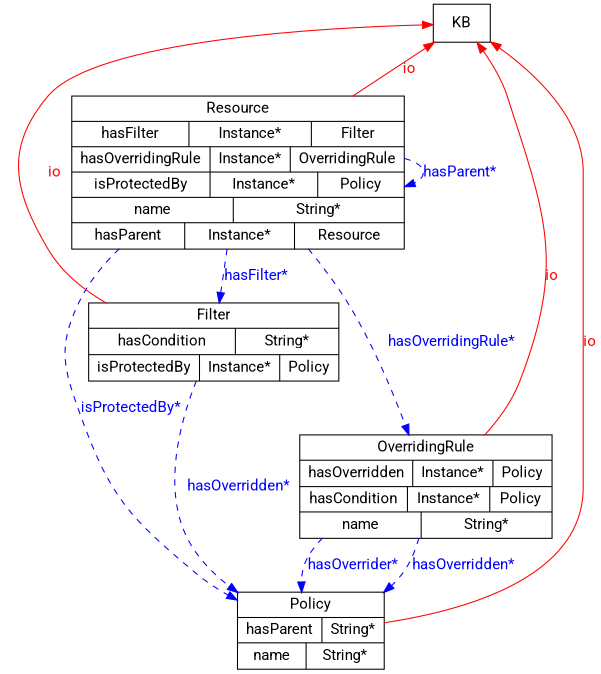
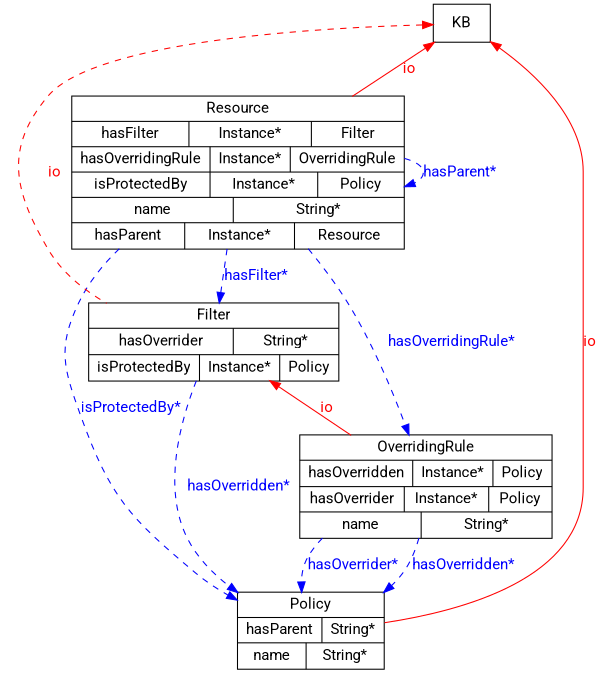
edge "Filter" -> "KB": style solid -> dashed
edge "OverridingRule" -> "KB": now "OverridingRule" -> "Filter"
node "Filter": text "hasCondition" -> "hasOverrider"
node "OverridingRule": text "hasCondition" -> "hasOverrider"
